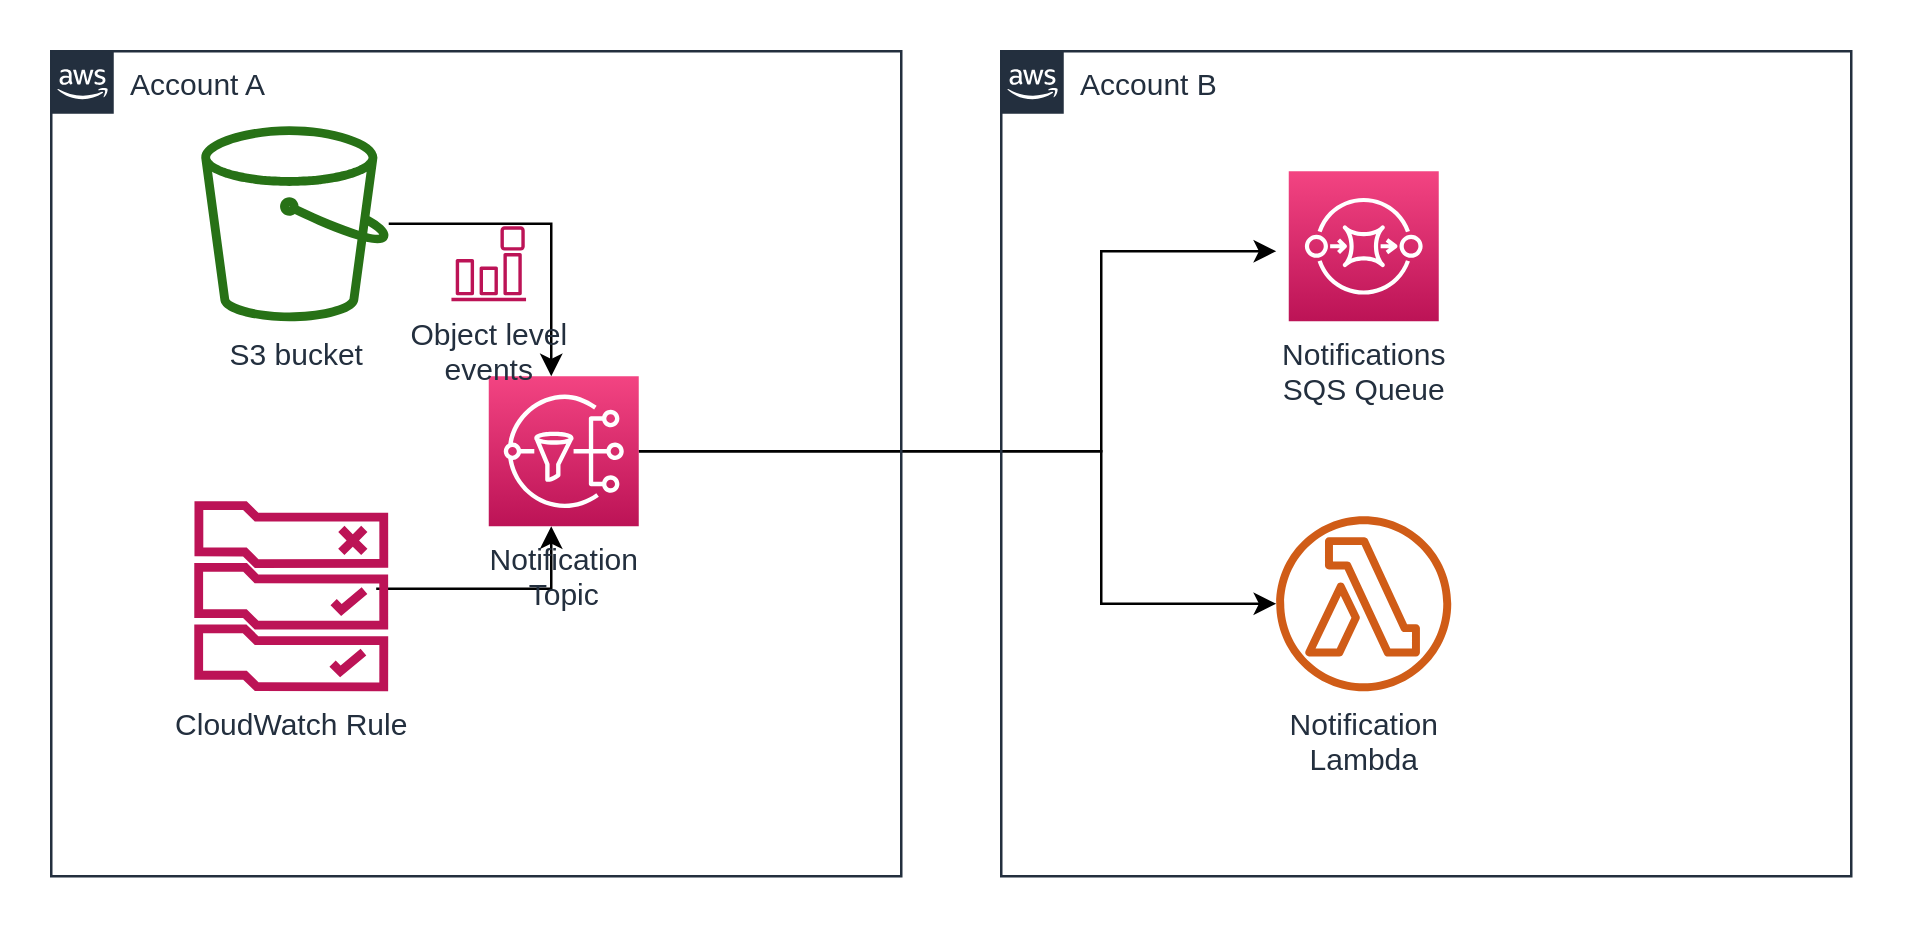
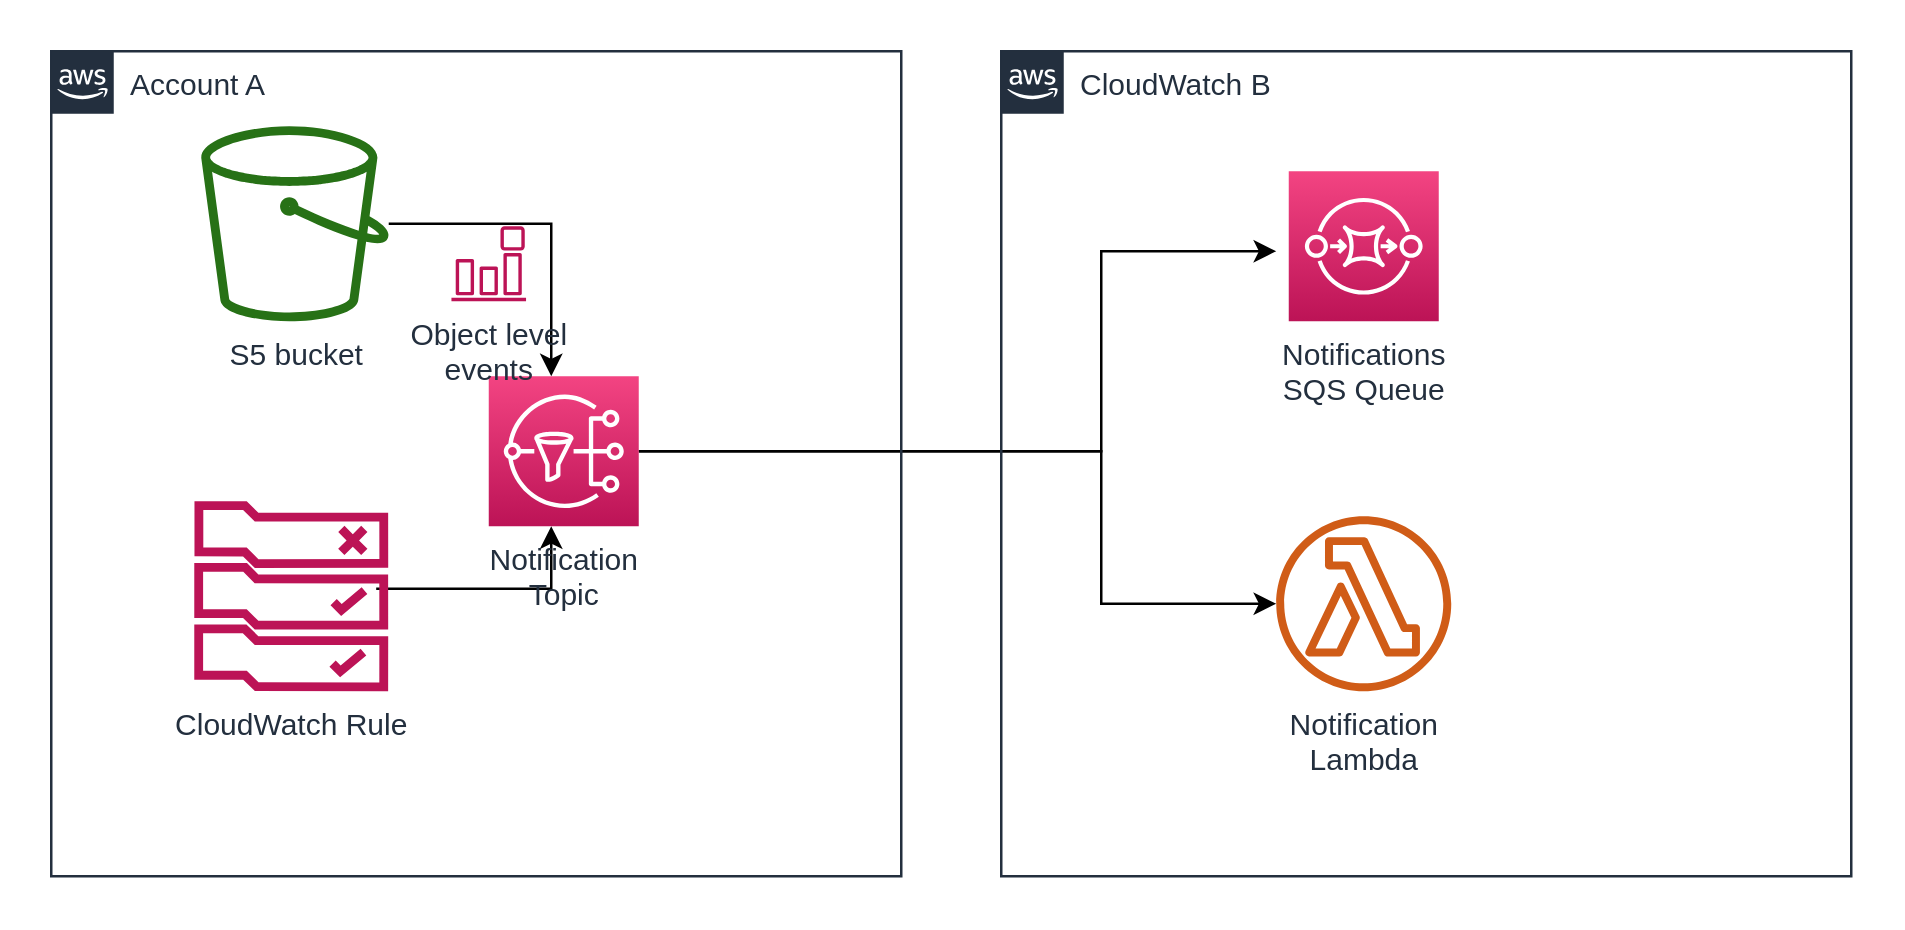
node "Account B": label "Account B" -> "CloudWatch B"
node "S3 bucket": label "S3 bucket" -> "S5 bucket"
